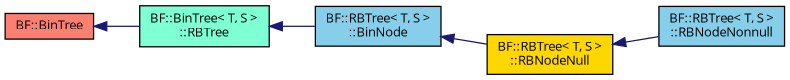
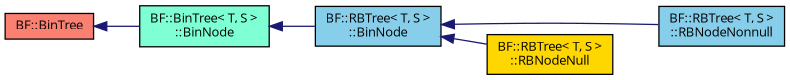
node "BF::BinTree< T, S > ::RBTree": label "BF::BinTree< T, S > ::RBTree" -> "BF::BinTree< T, S > ::BinNode"
edge "BF::RBTree< T, S > ::RBNodeNonnull" -> "BF::RBTree< T, S > ::RBNodeNull": now "BF::RBTree< T, S > ::RBNodeNonnull" -> "BF::RBTree< T, S > ::BinNode"
